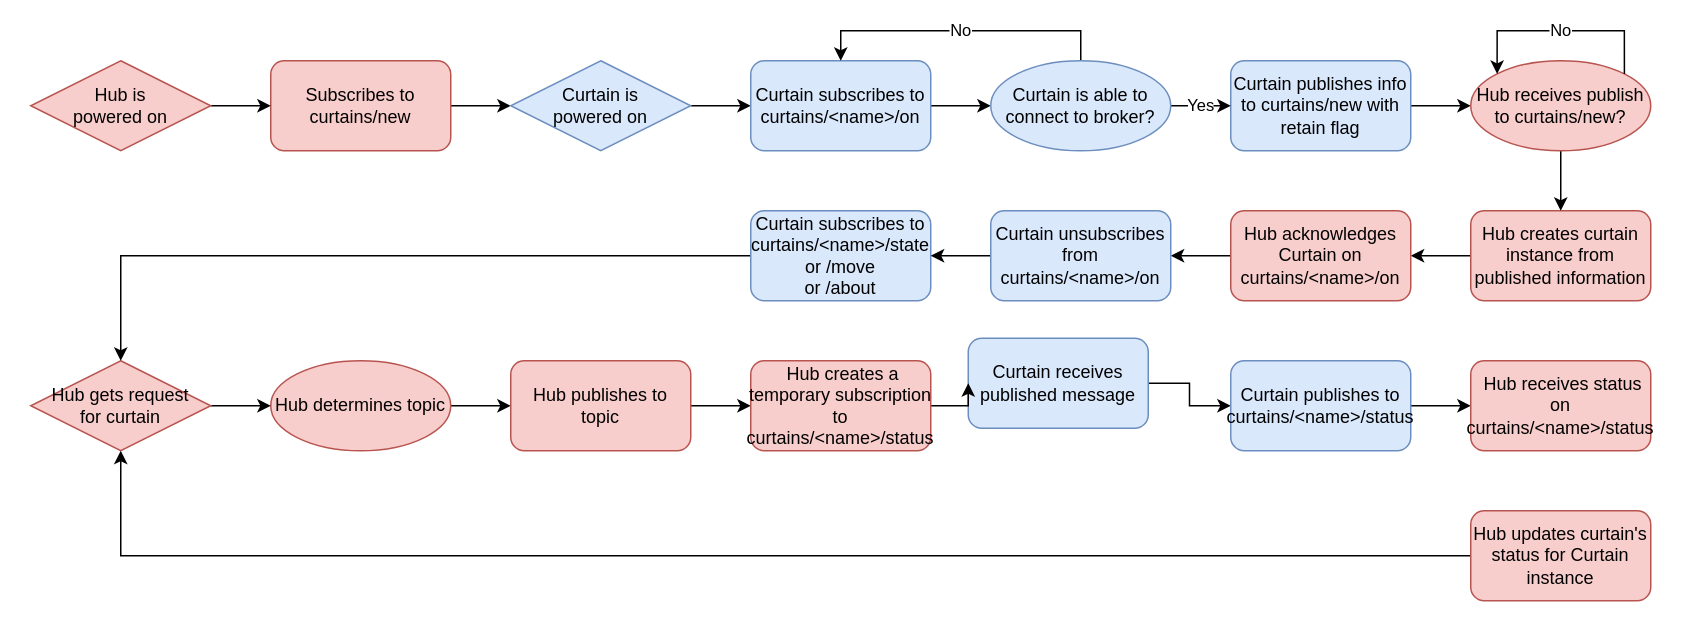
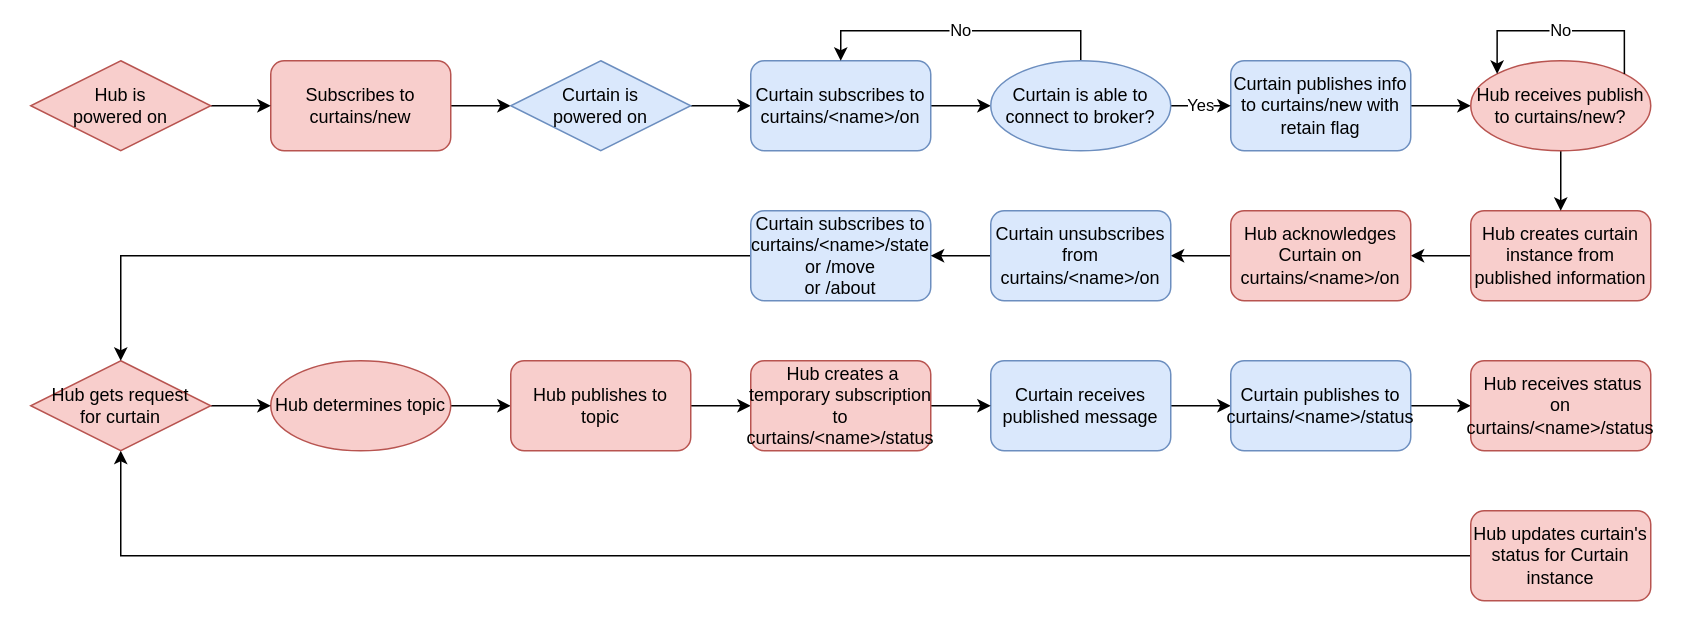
node "Curtain receives published message": moved (1058, 383) -> (1081, 406)
